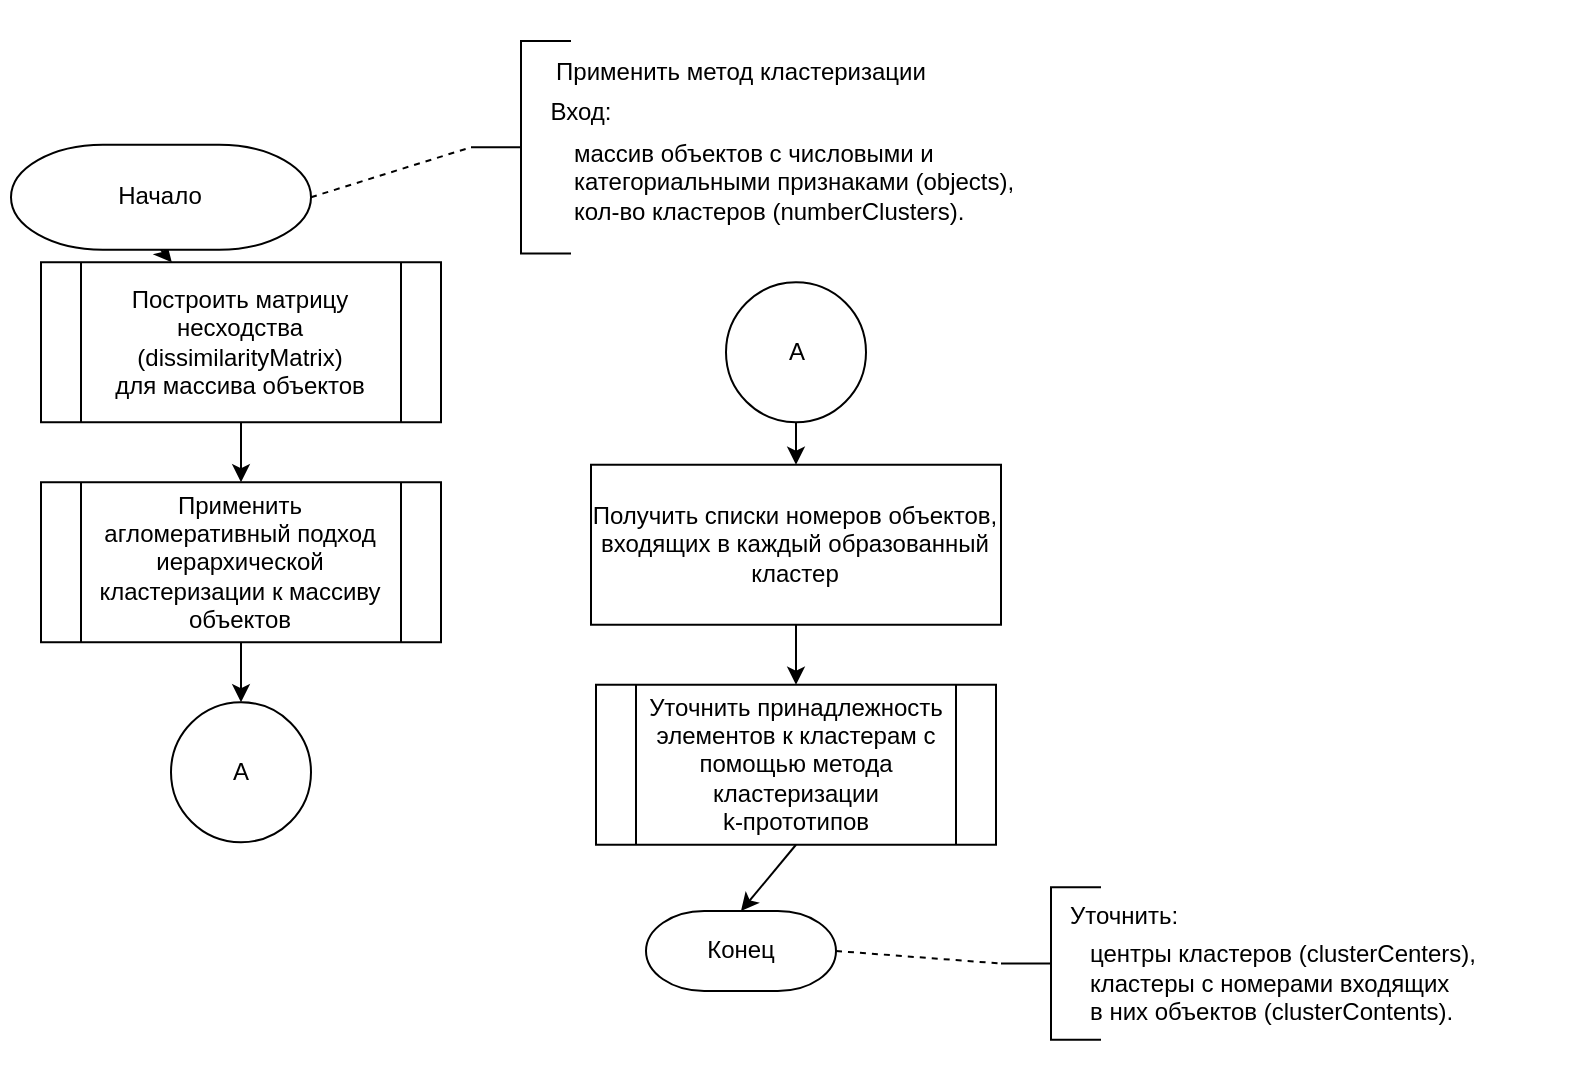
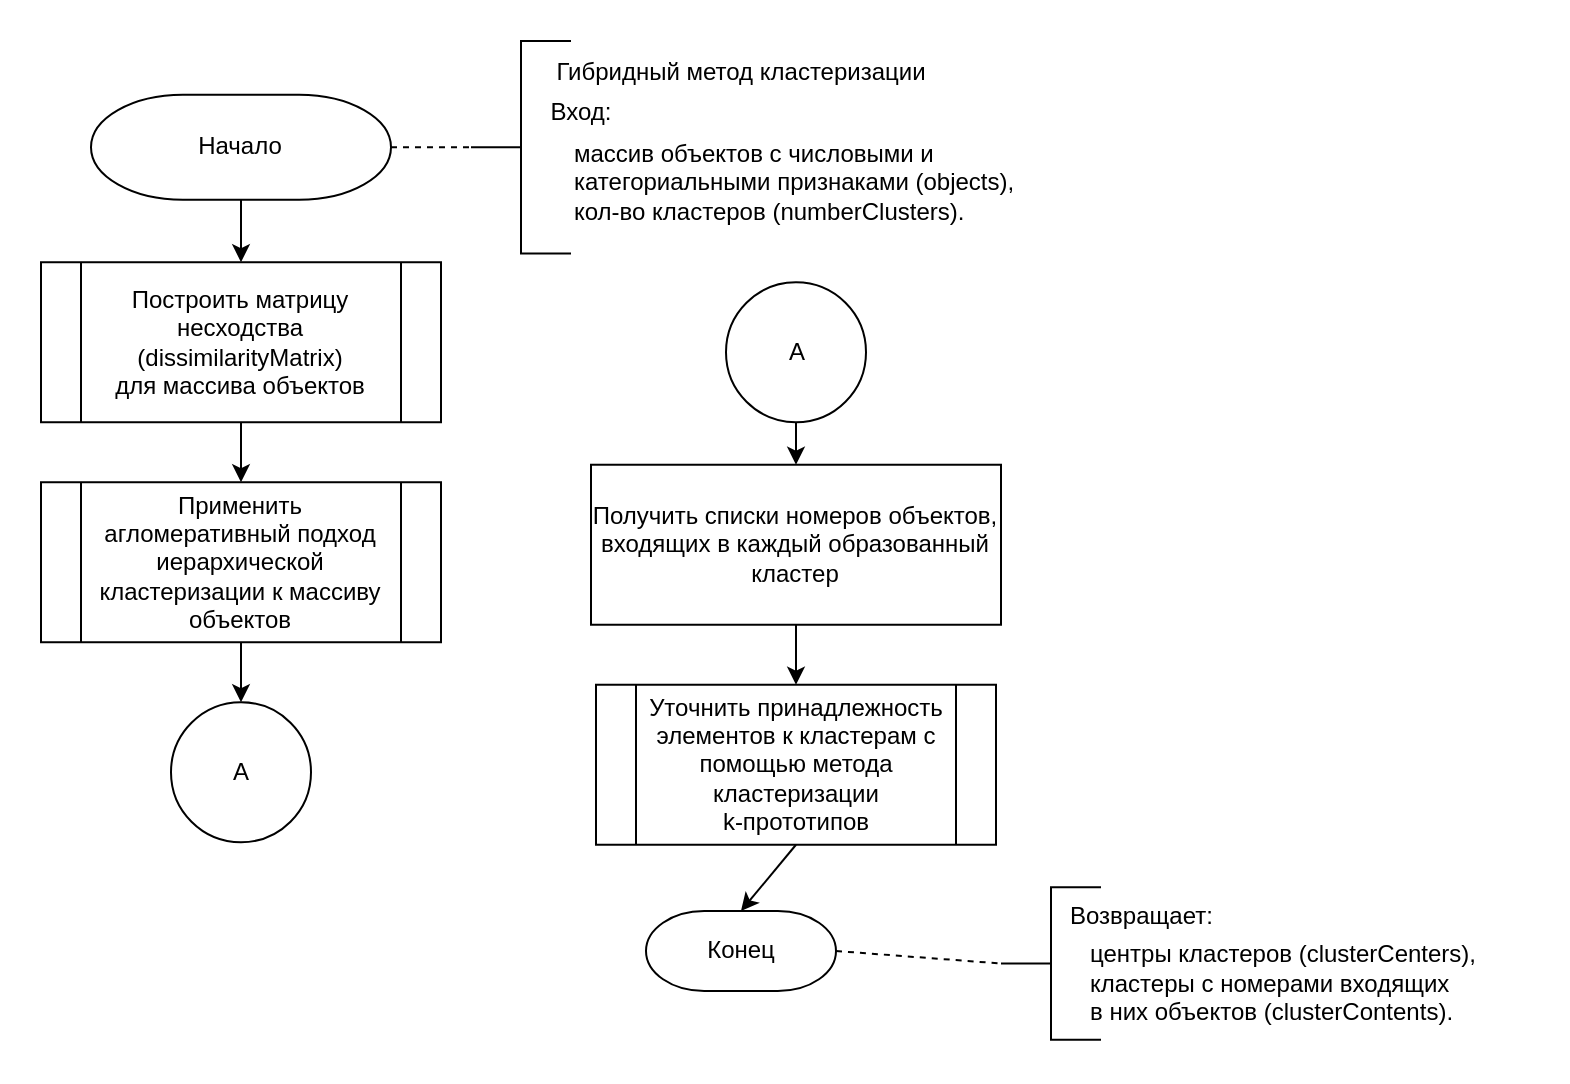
node "Применить метод кластеризации": label "Применить метод кластеризации" -> "Гибридный метод кластеризации"
node "Начало": moved (161, 197) -> (241, 147)
node "Уточнить:": label "Уточнить:" -> "Возвращает:"
